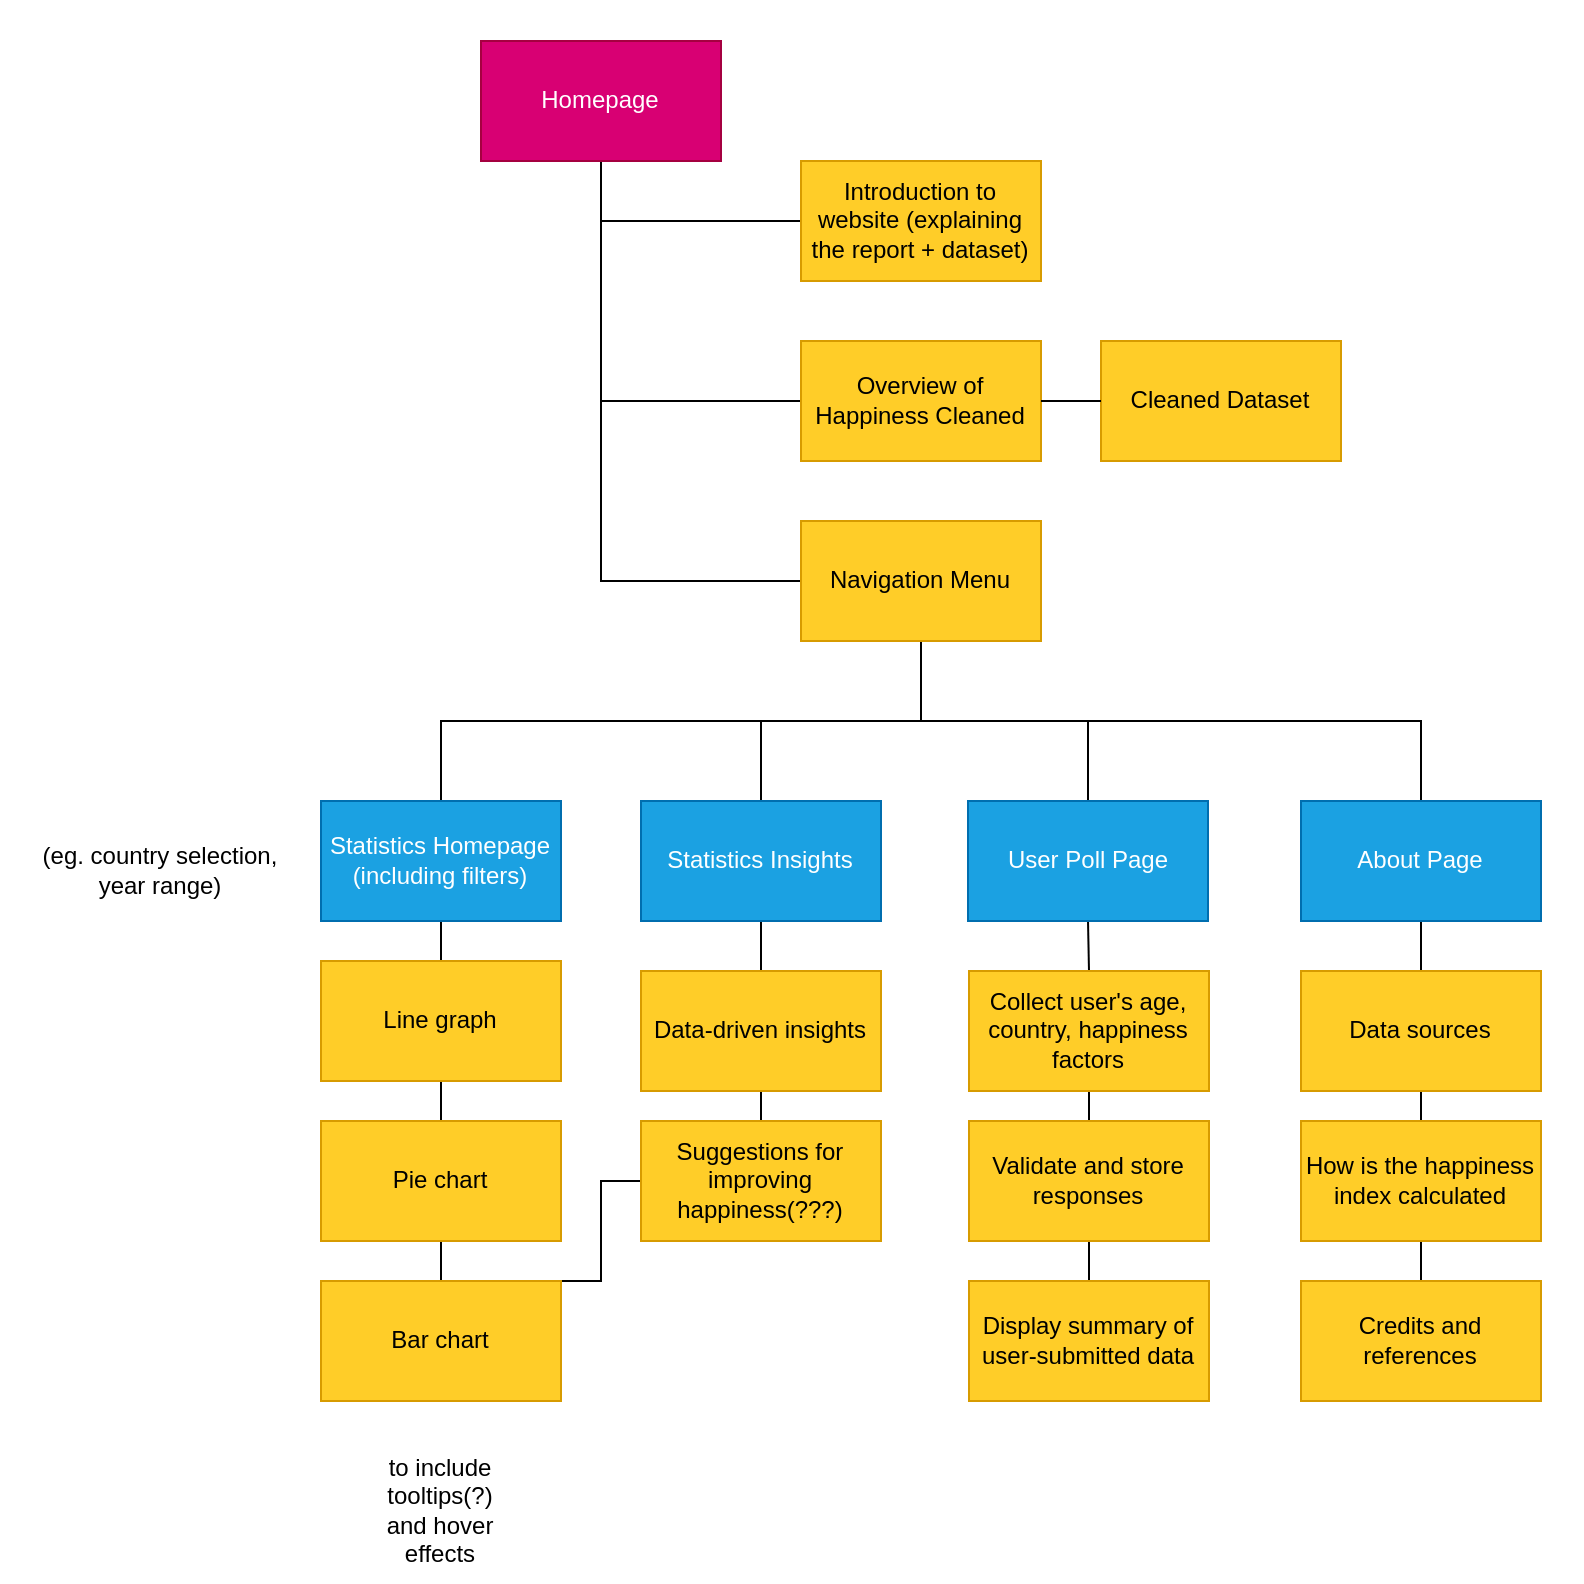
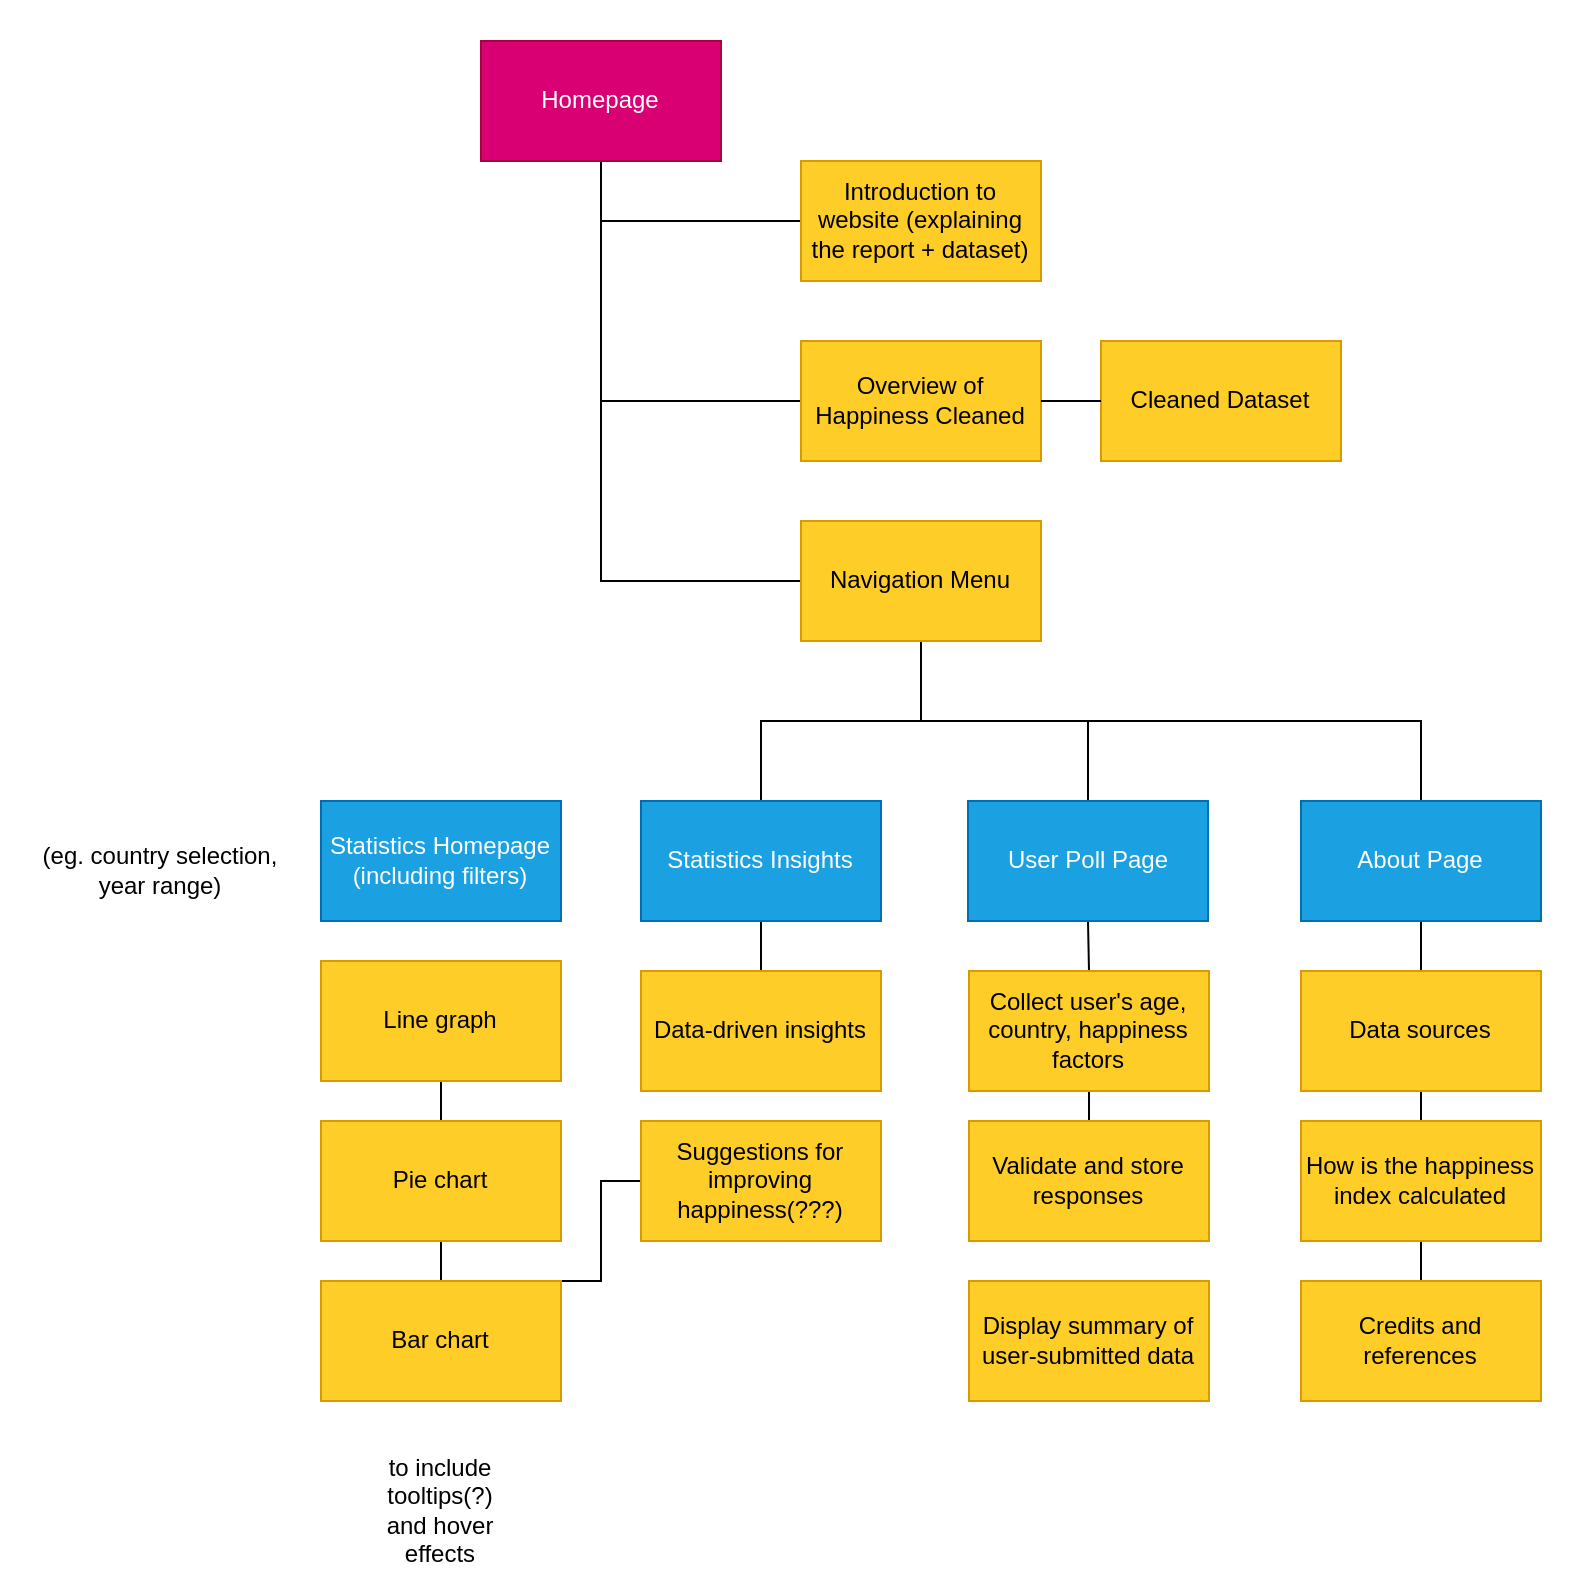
edge "Navigation Menu" -- "Statistics Homepage (including filters)": removed
edge "Statistics Homepage (including filters)" -- "Line graph": removed
edge "Data-driven insights" -- "Suggestions for improving happiness(???)": removed
edge "Validate and store responses" -- "Display summary of user-submitted data": removed
